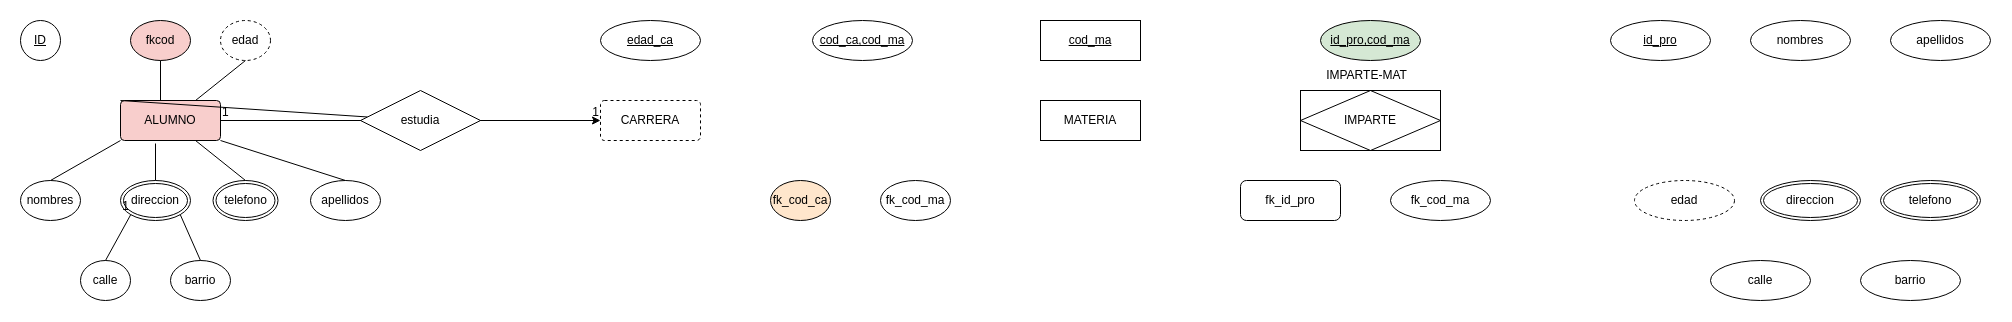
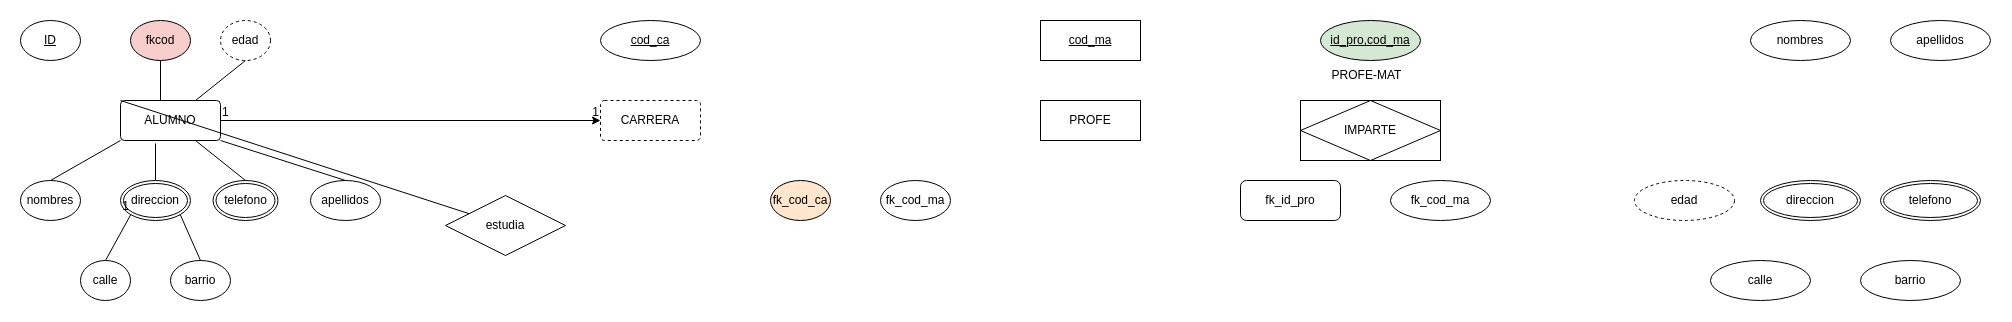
node "ID": size 40x40 -> 60x40
node "edad_ca": label "edad_ca" -> "cod_ca"
node "cod_ca,cod_ma": removed
node "id_pro": removed
node "IMPARTE-MAT": label "IMPARTE-MAT" -> "PROFE-MAT"
node "ALUMNO": fillcolor #f8cecc -> #ffffff
node "estudia": moved (421, 121) -> (506, 226)
node "MATERIA": label "MATERIA" -> "PROFE"
node "IMPARTE": moved (1371, 121) -> (1371, 131)
